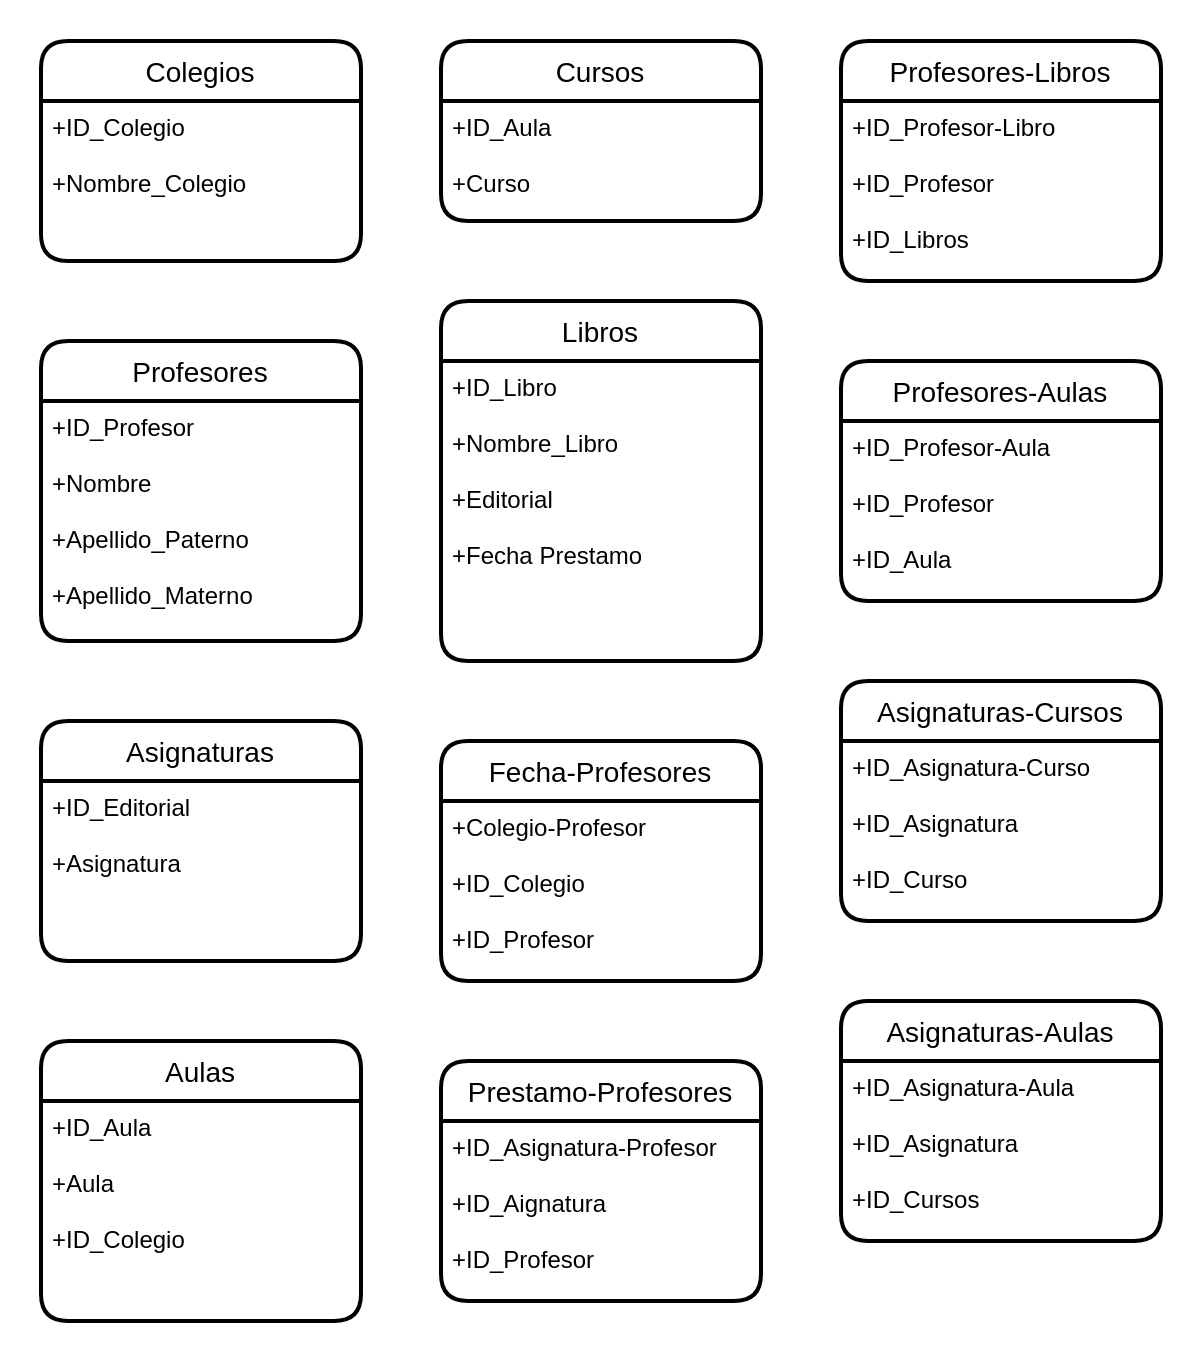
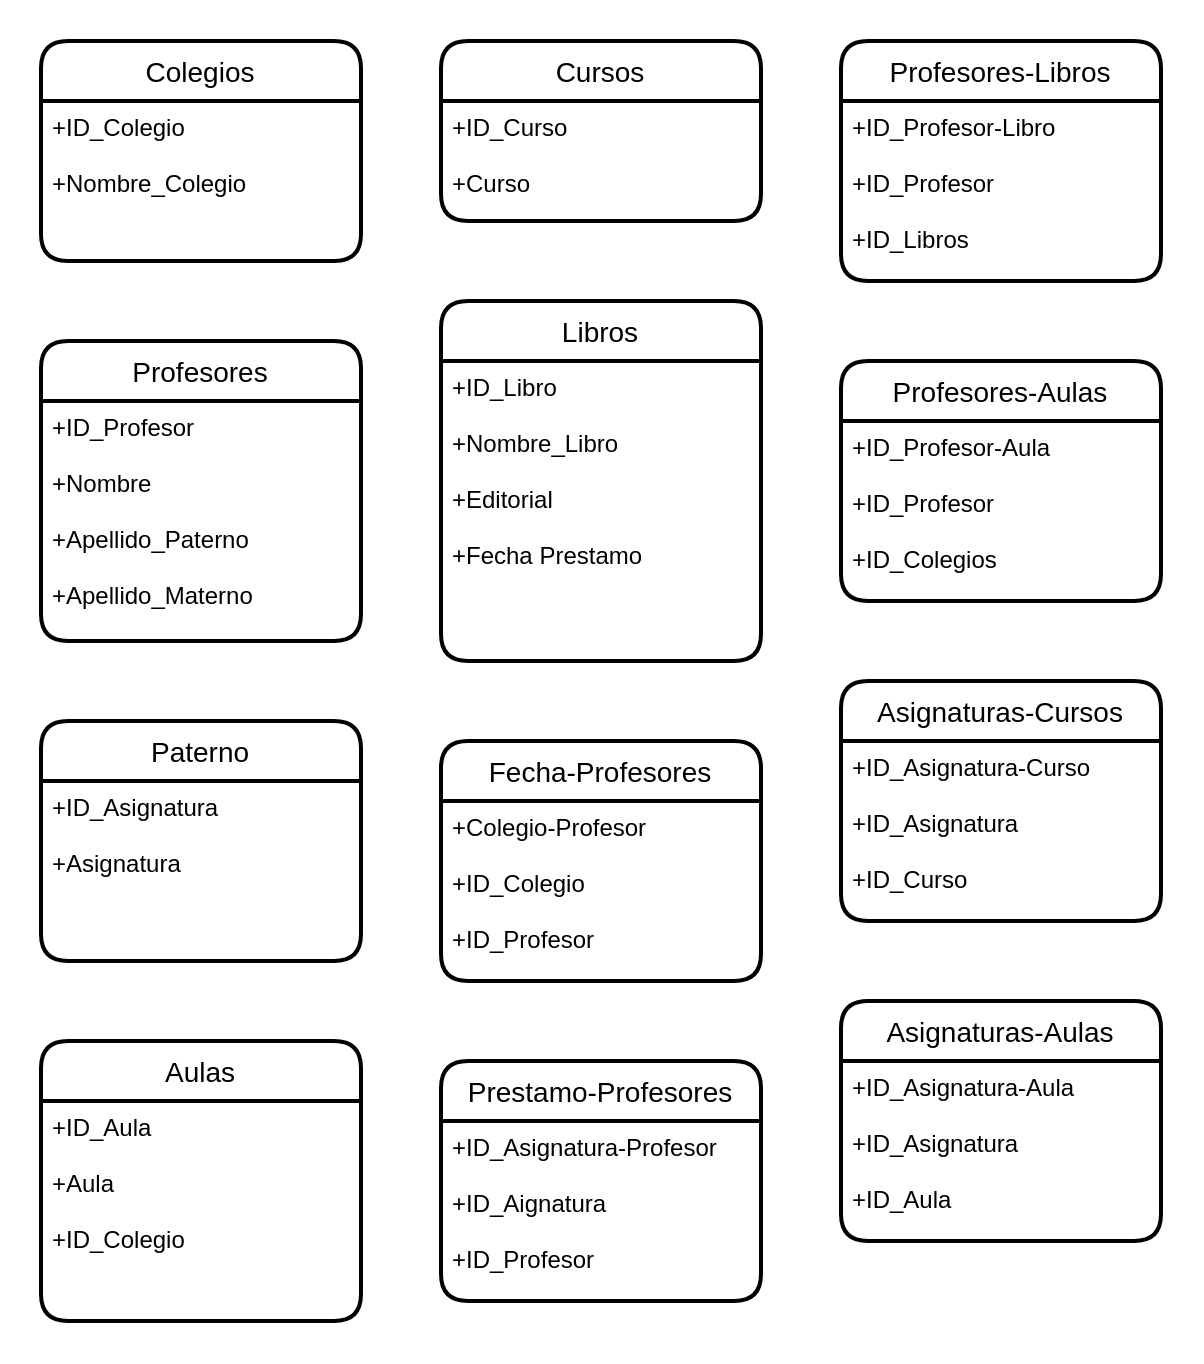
node "+ID_Aula +Curso": label "+ID_Aula +Curso" -> "+ID_Curso +Curso"
node "+ID_Profesor-Aula +ID_Profesor +ID_Aula": label "+ID_Profesor-Aula +ID_Profesor +ID_Aula" -> "+ID_Profesor-Aula +ID_Profesor +ID_Colegios"
node "Asignaturas": label "Asignaturas" -> "Paterno"
node "+ID_Editorial +Asignatura": label "+ID_Editorial +Asignatura" -> "+ID_Asignatura +Asignatura"
node "+ID_Asignatura-Aula +ID_Asignatura +ID_Cursos": label "+ID_Asignatura-Aula +ID_Asignatura +ID_Cursos" -> "+ID_Asignatura-Aula +ID_Asignatura +ID_Aula"
